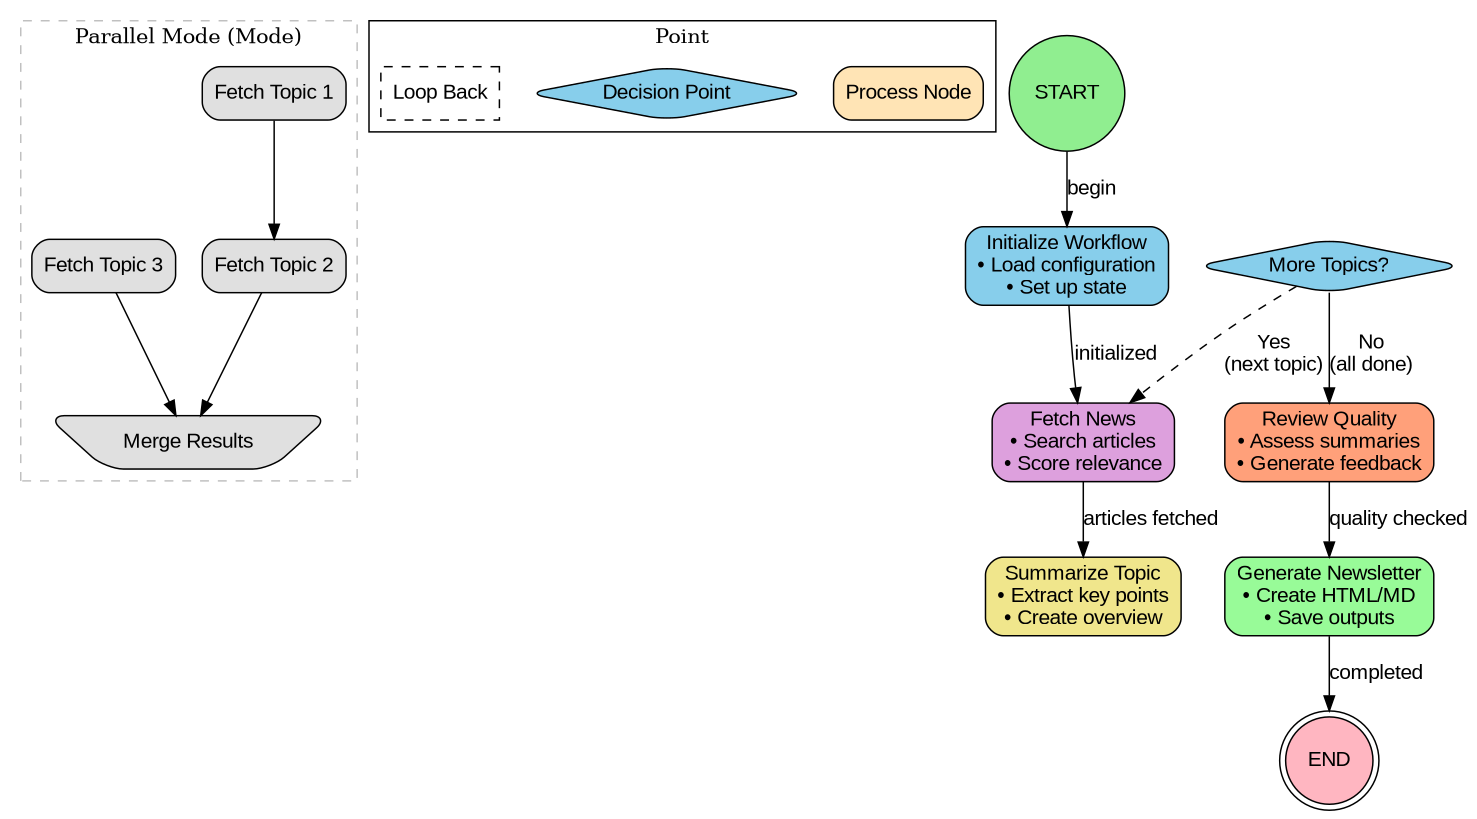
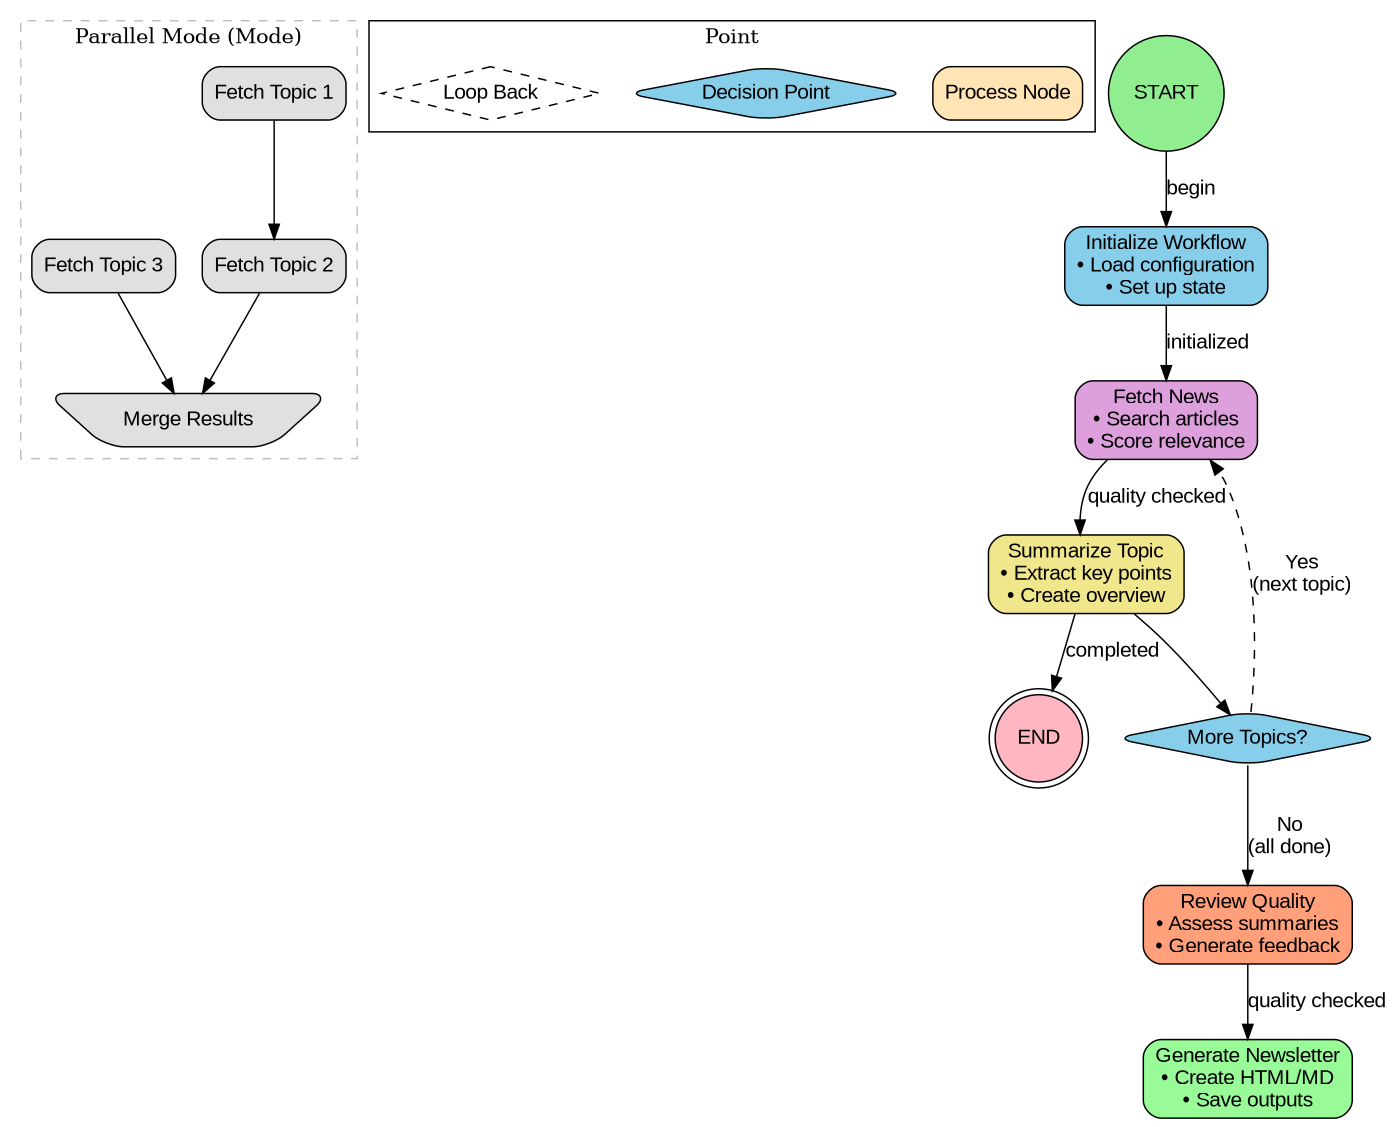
node "Loop Back": shape box -> diamond
edge "Fetch News • Search articles • Score relevance" -> "Summarize Topic • Extract key points • Create overview": label "articles fetched" -> "quality checked"
edge "Summarize Topic • Extract key points • Create overview" -> "More Topics?": added
edge "Generate Newsletter • Create HTML/MD • Save outputs" -> "END": now "Summarize Topic • Extract key points • Create overview" -> "END"
